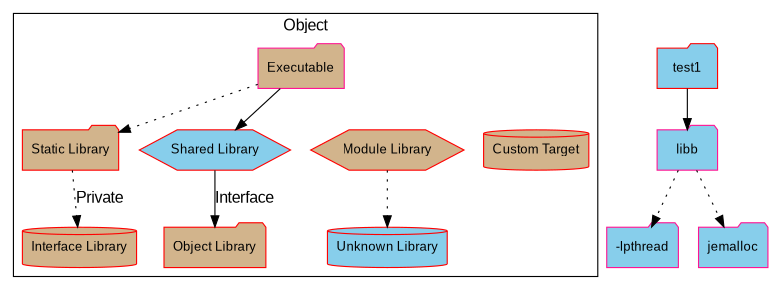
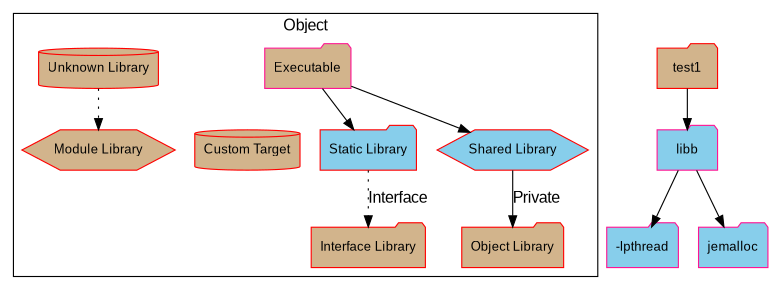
node "test1": fillcolor skyblue -> tan
edge "Executable" -> "Static Library": style dotted -> solid
node "Static Library": fillcolor tan -> skyblue
edge "Module Library" -> "Unknown Library": reversed
edge "libb" -> "-lpthread": style dotted -> solid
edge "libb" -> "jemalloc": style dotted -> solid
edge "Static Library" -> "Interface Library": label "Private" -> "Interface"
edge "Shared Library" -> "Object Library": label "Interface" -> "Private"
node "Interface Library": shape cylinder -> folder
node "Unknown Library": fillcolor skyblue -> tan
